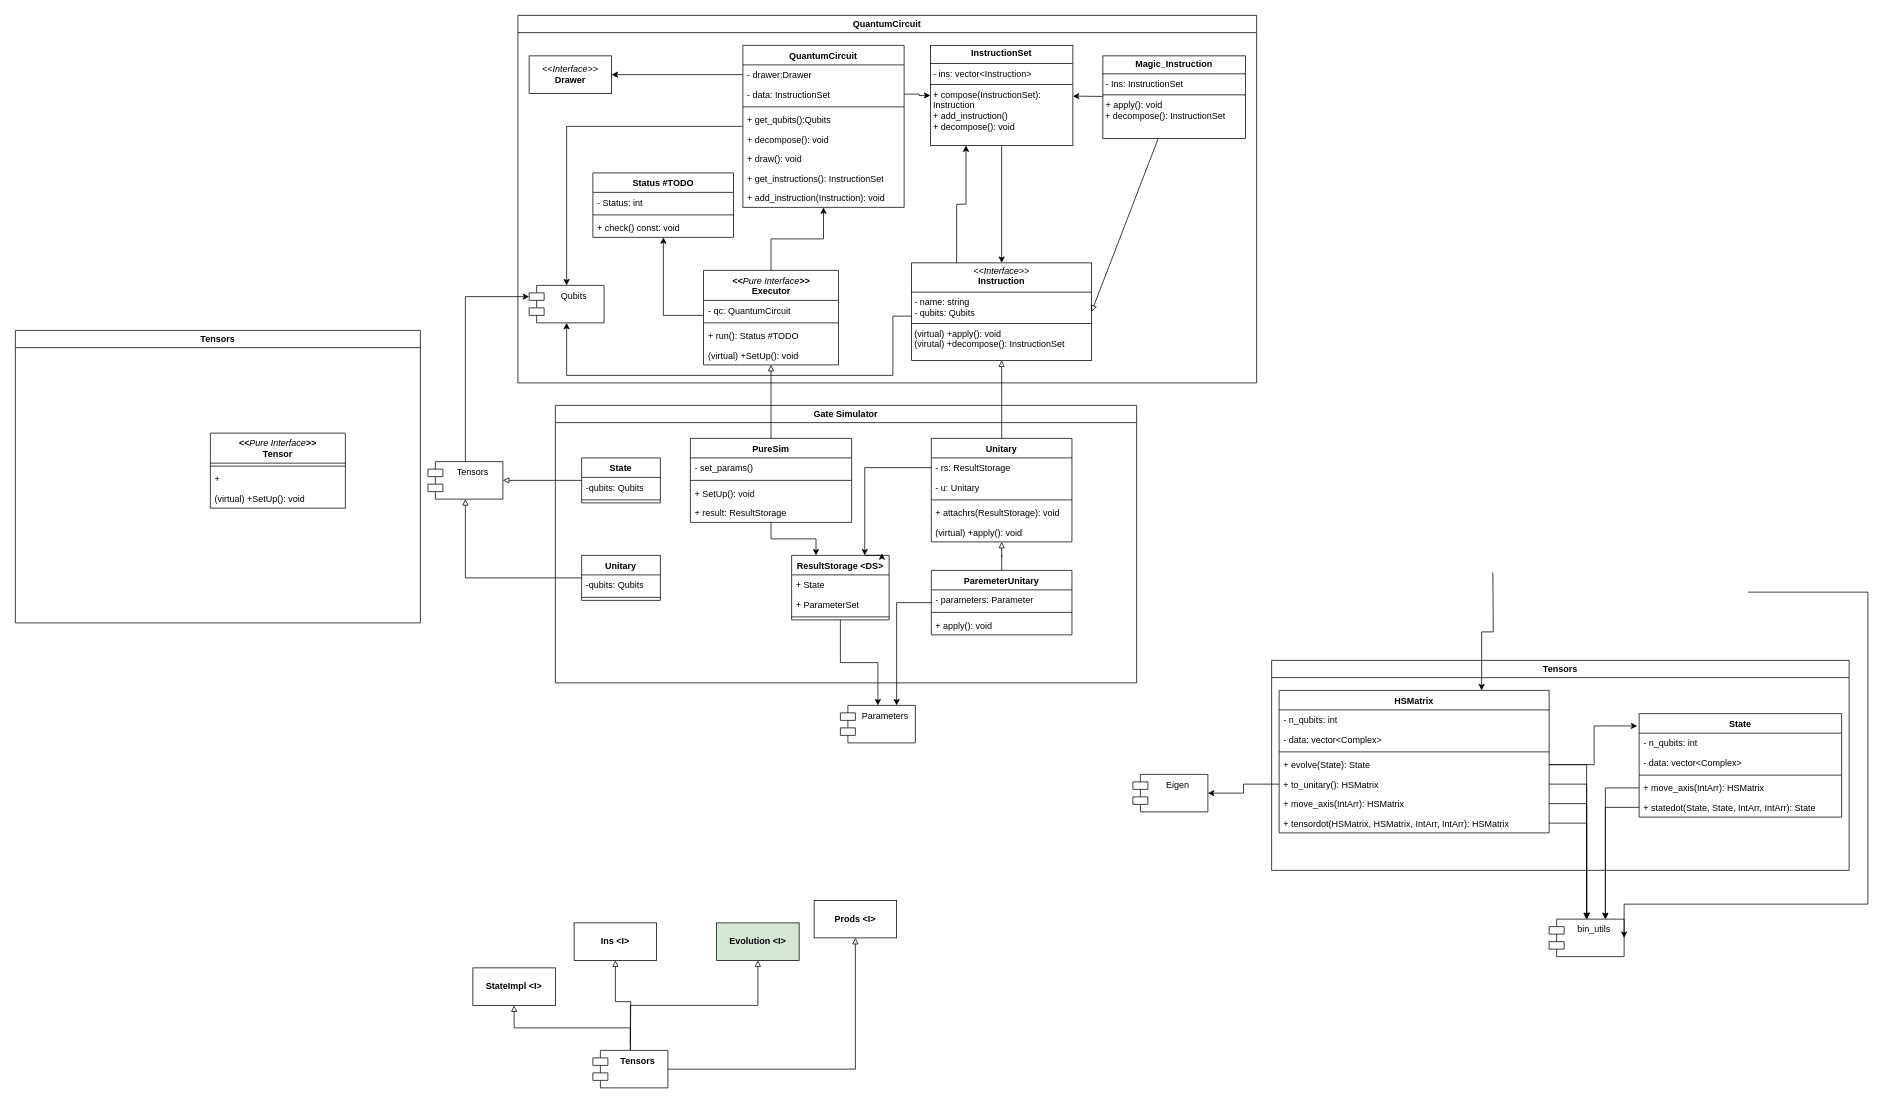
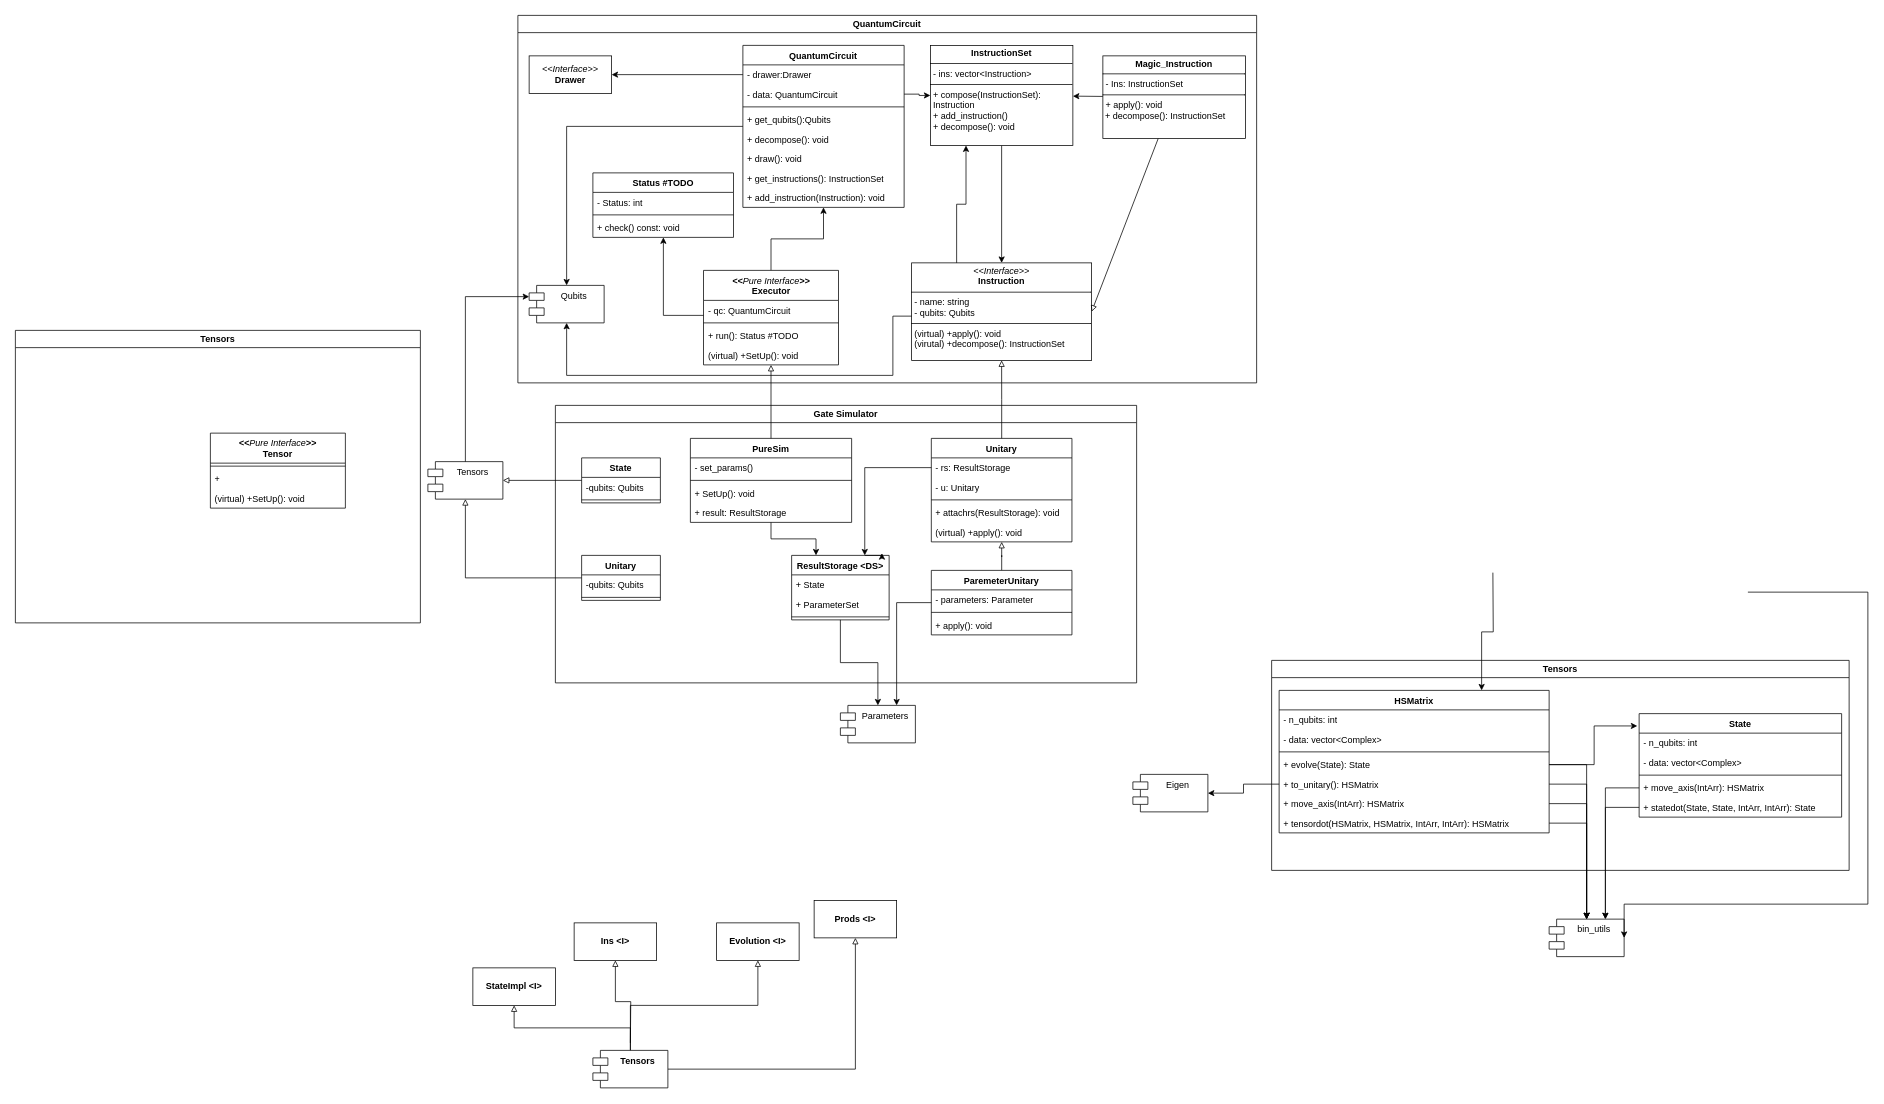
node "- data: InstructionSet": label "- data: InstructionSet" -> "- data: QuantumCircuit"
node "Evolution <I>": fillcolor #d5e8d4 -> #ffffff
